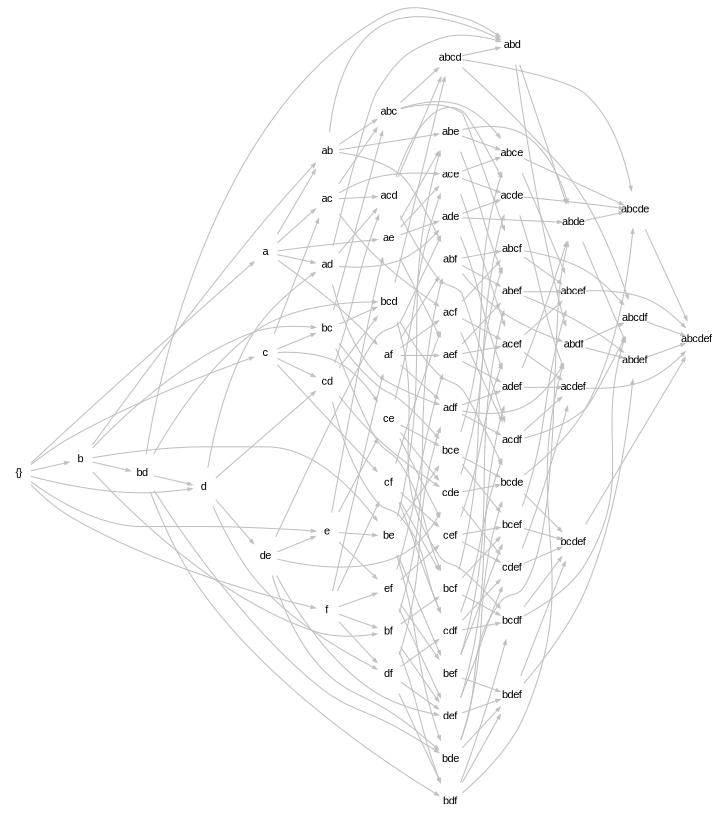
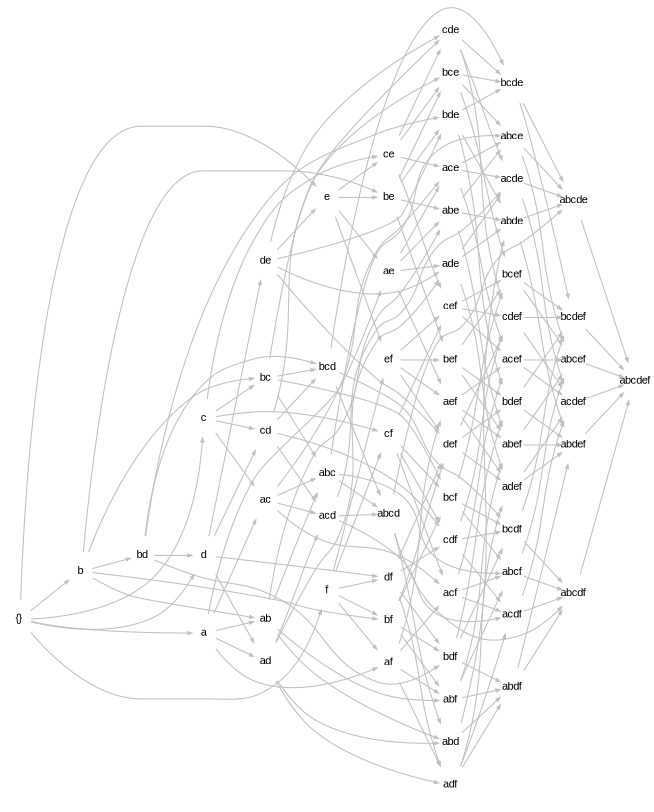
edge "bd" -> "abd": removed
edge "adef" -> "abde": now "adef" -> "abdef"
